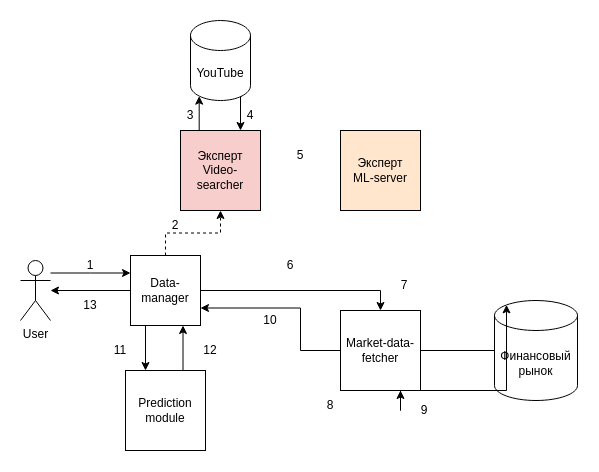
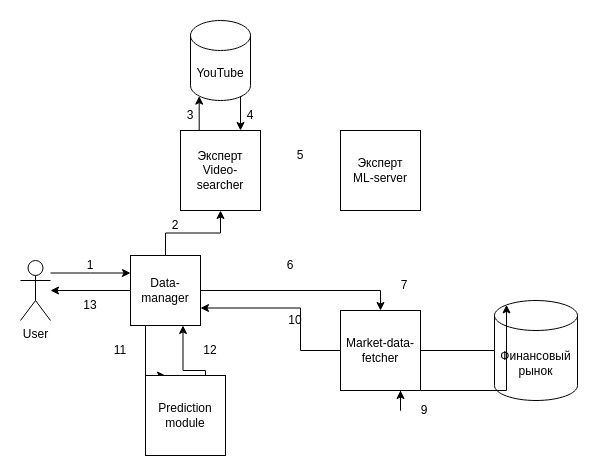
node "Эксперт Video-searcher": fillcolor #f8cecc -> #ffffff
node "Эксперт ML-server": fillcolor #ffe6cc -> #ffffff
edge "Data-manager" -> "Эксперт Video-searcher": style dashed -> solid
node "10": moved (271, 321) -> (296, 321)
node "8": removed
node "Prediction module": moved (166, 411) -> (186, 416)
